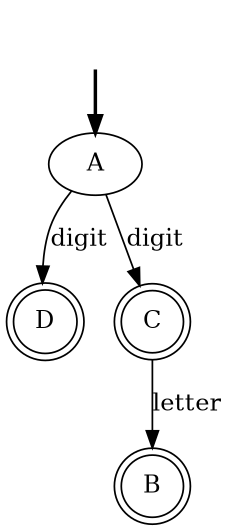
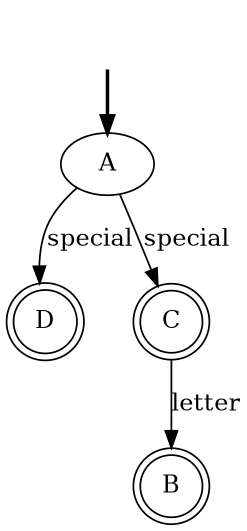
edge "A" -> "D": label "digit" -> "special"
edge "A" -> "C": label "digit" -> "special"
